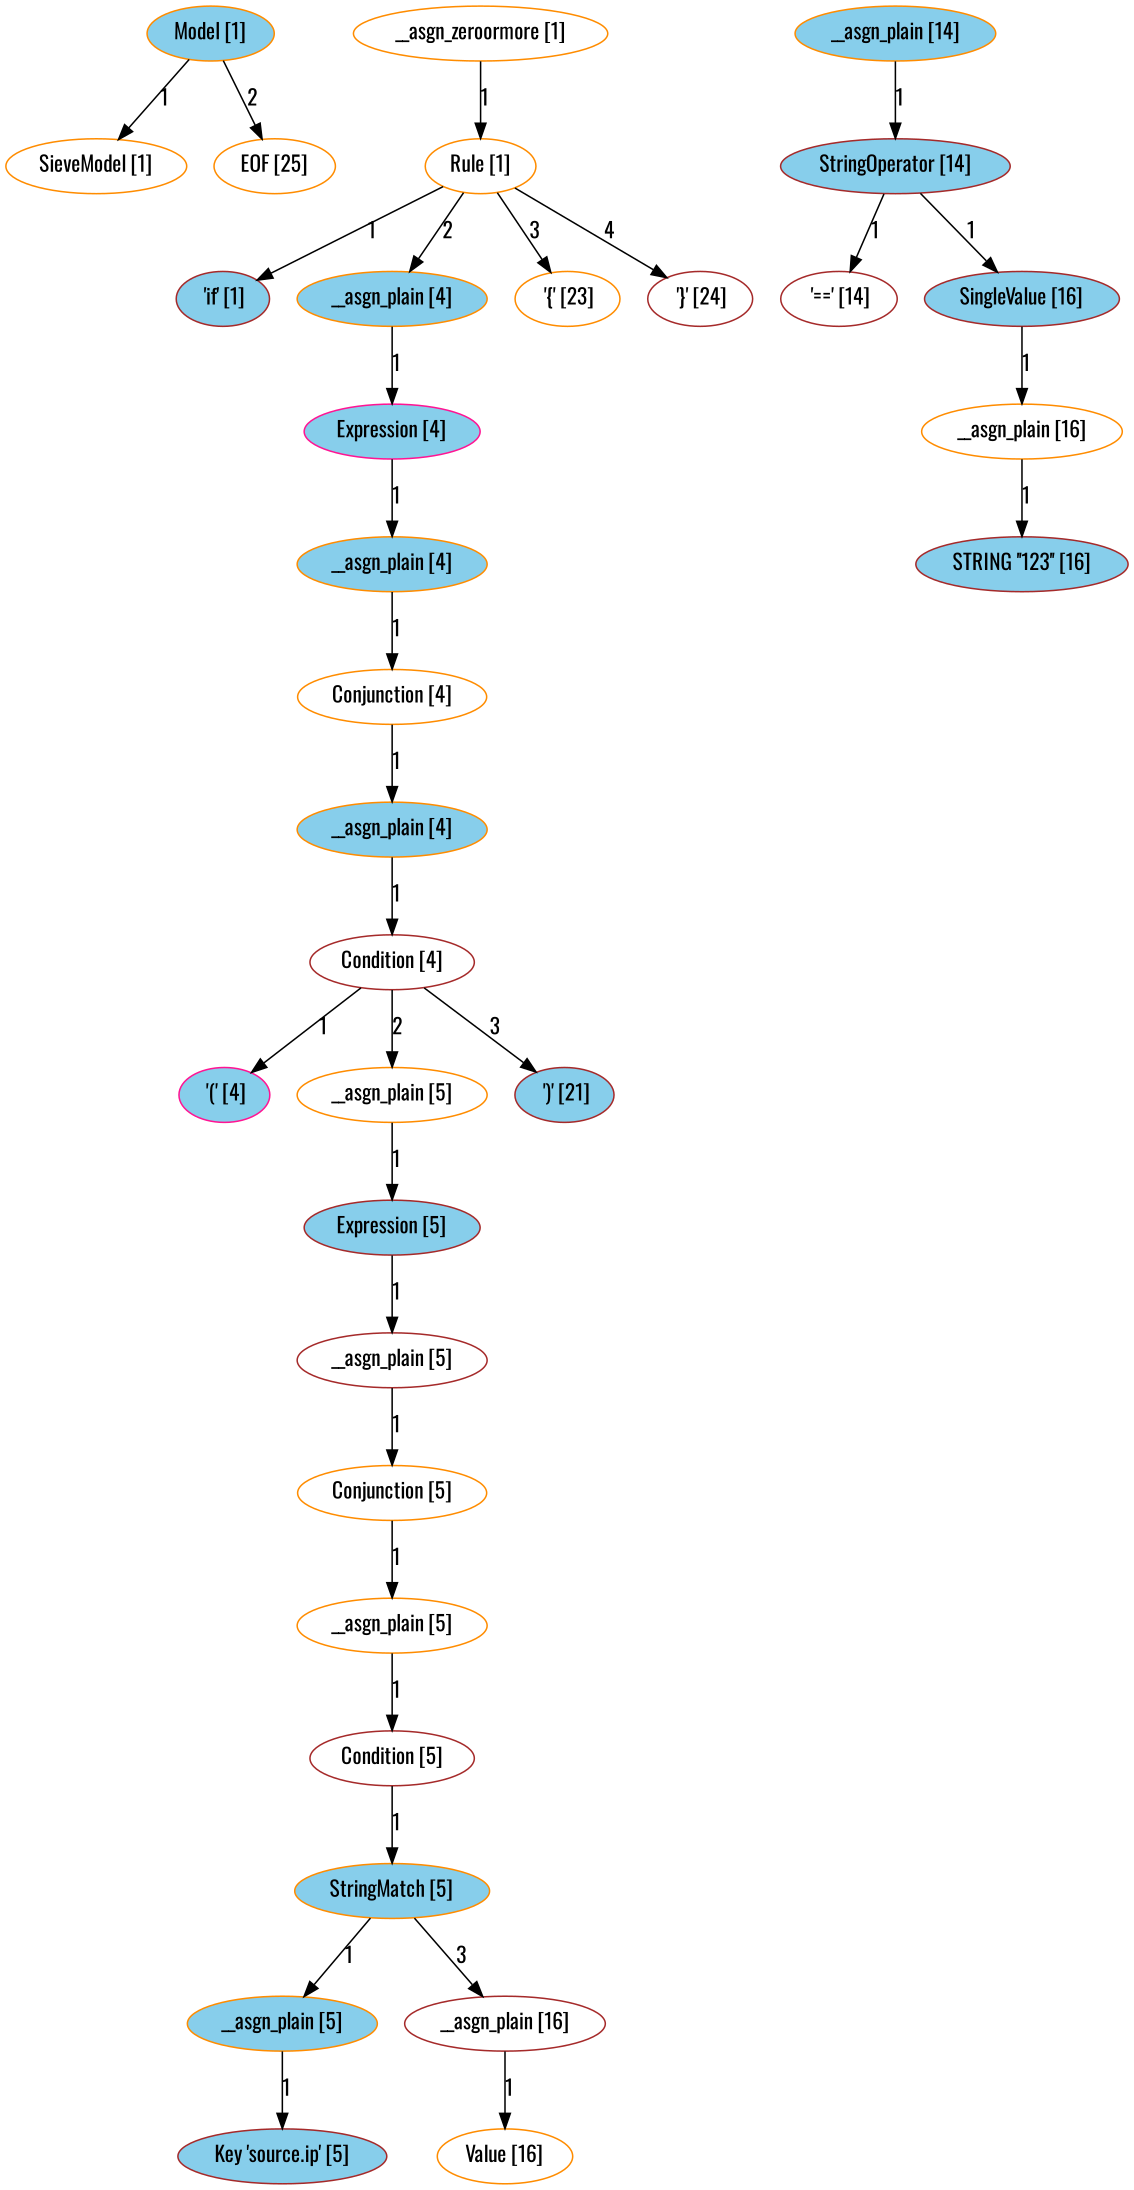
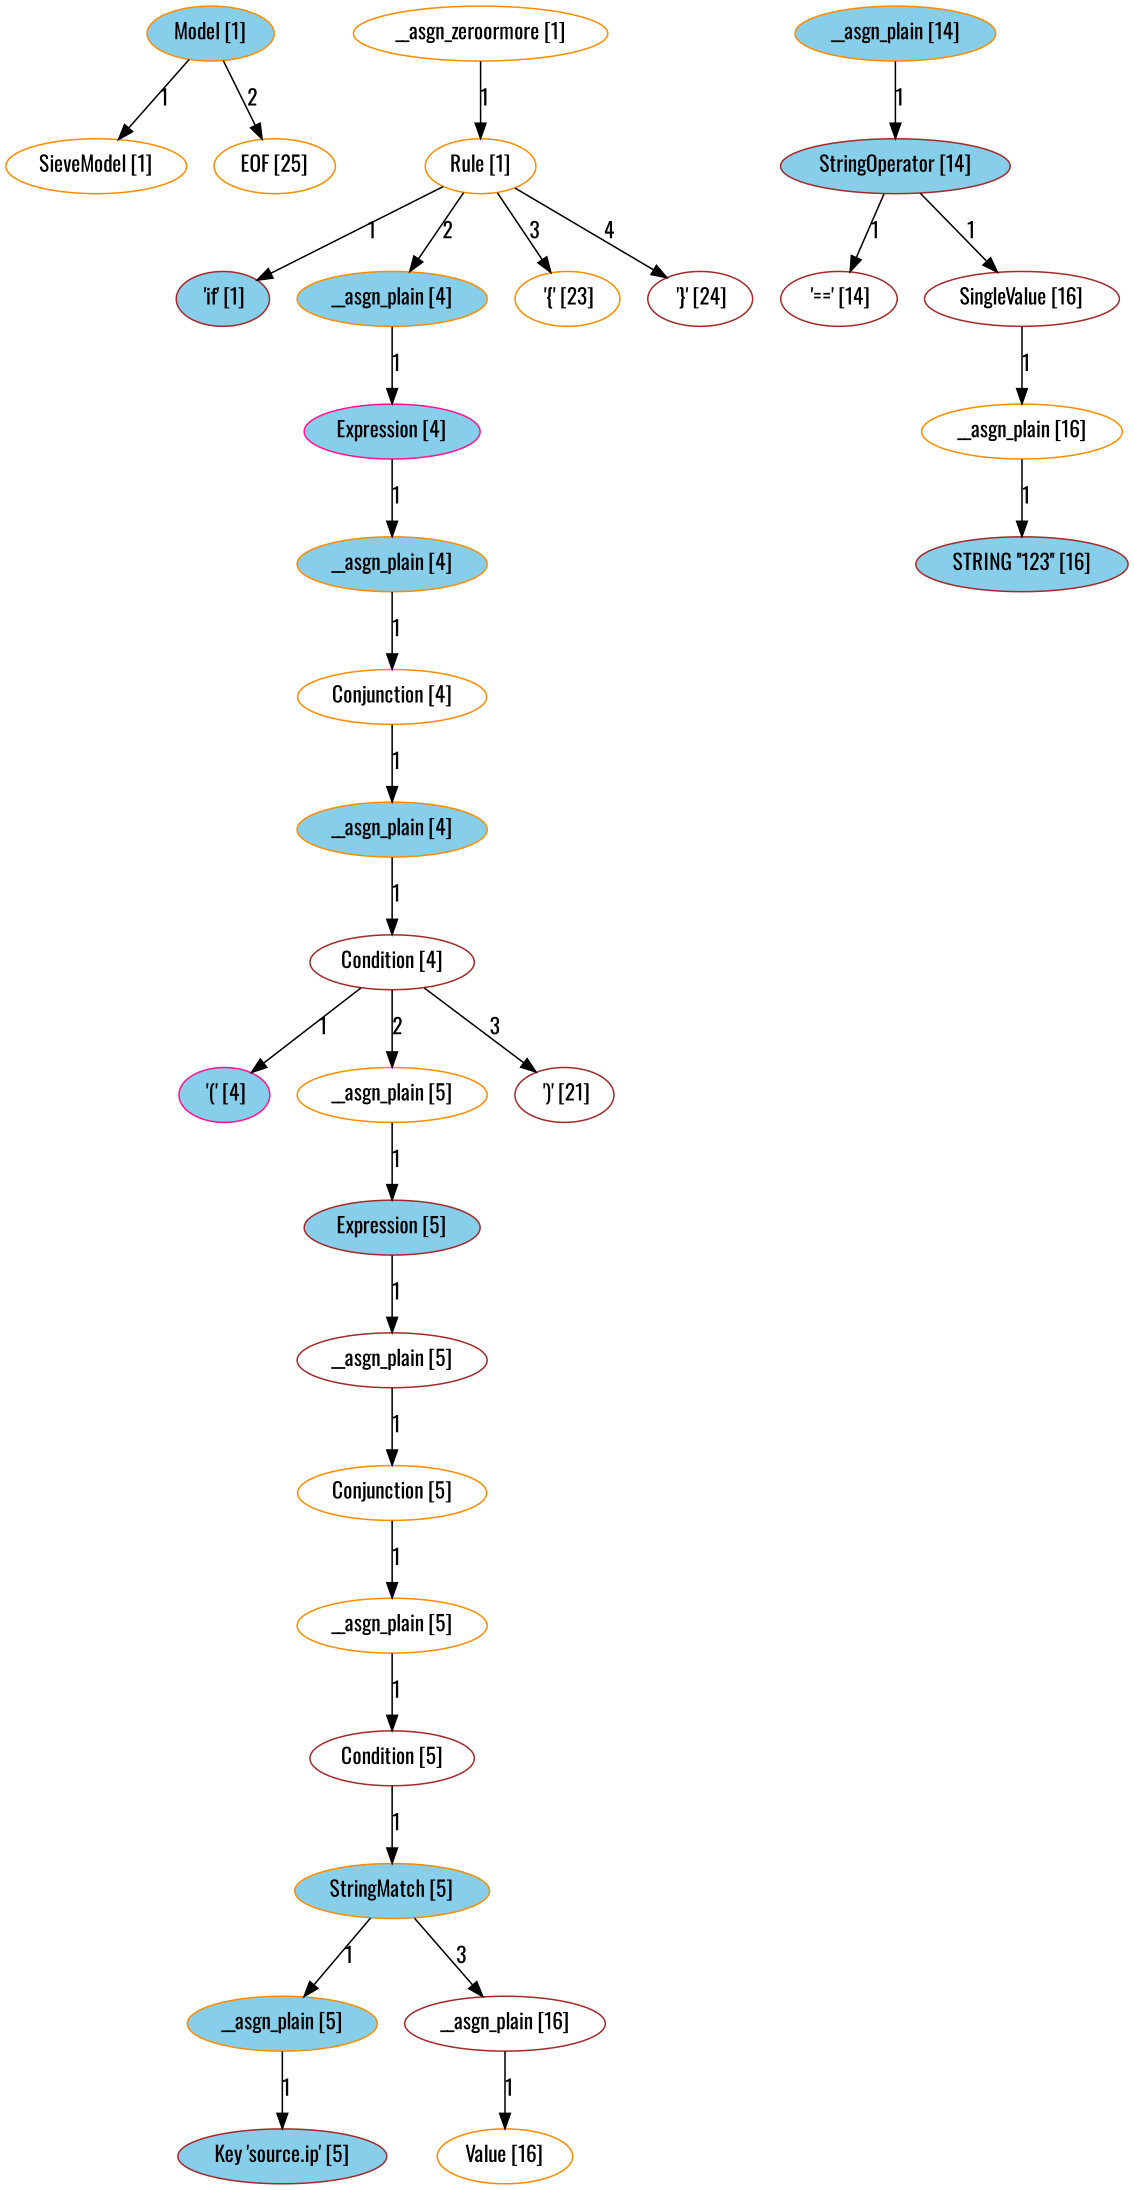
node "SingleValue [16]": fillcolor skyblue -> white
node "')' [21]": fillcolor skyblue -> white
